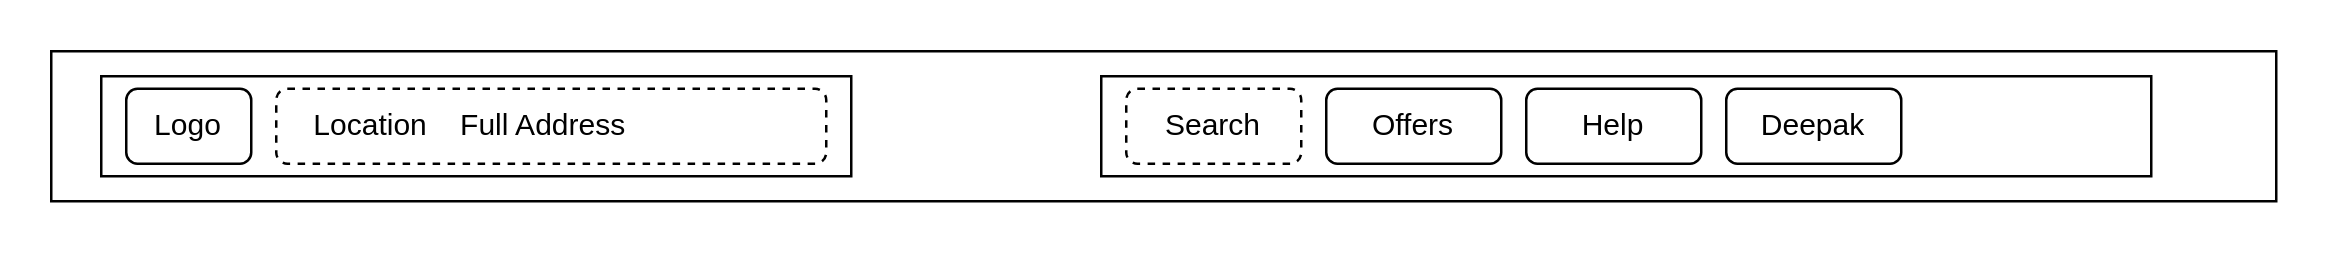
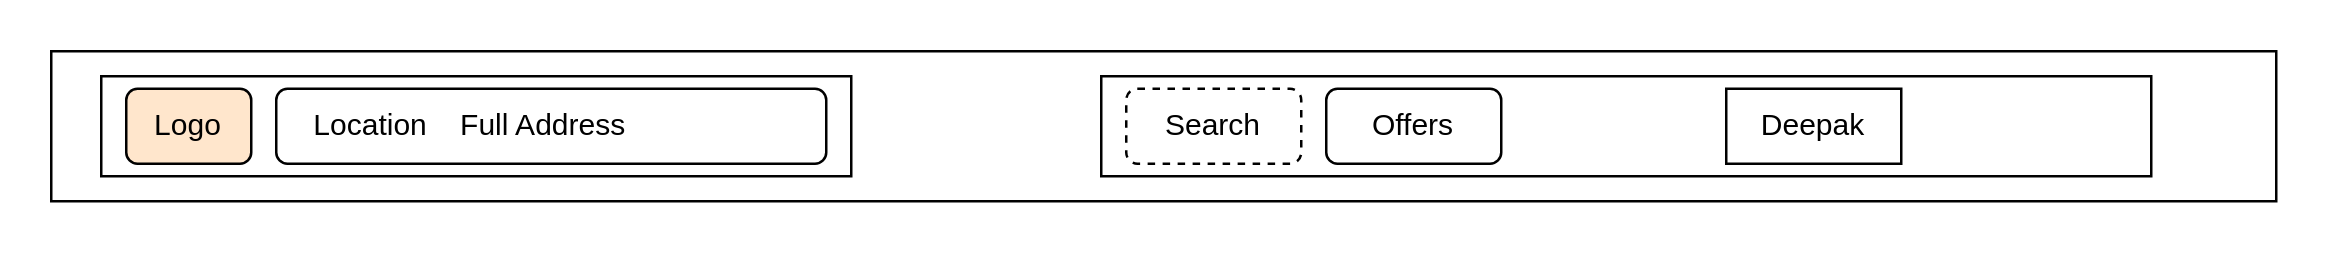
node "Logo": fillcolor #ffffff -> #ffe6cc
node "Location Full Address": style dashed -> solid
node "Help": removed
node "Deepak": shape rounded rectangle -> rectangle
